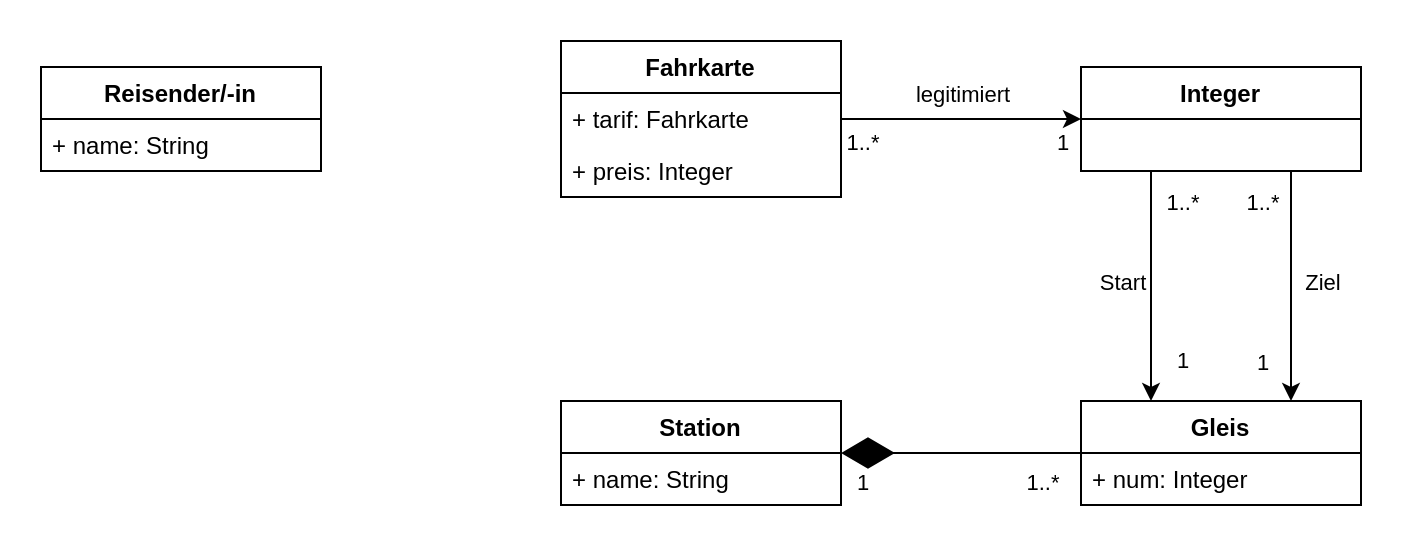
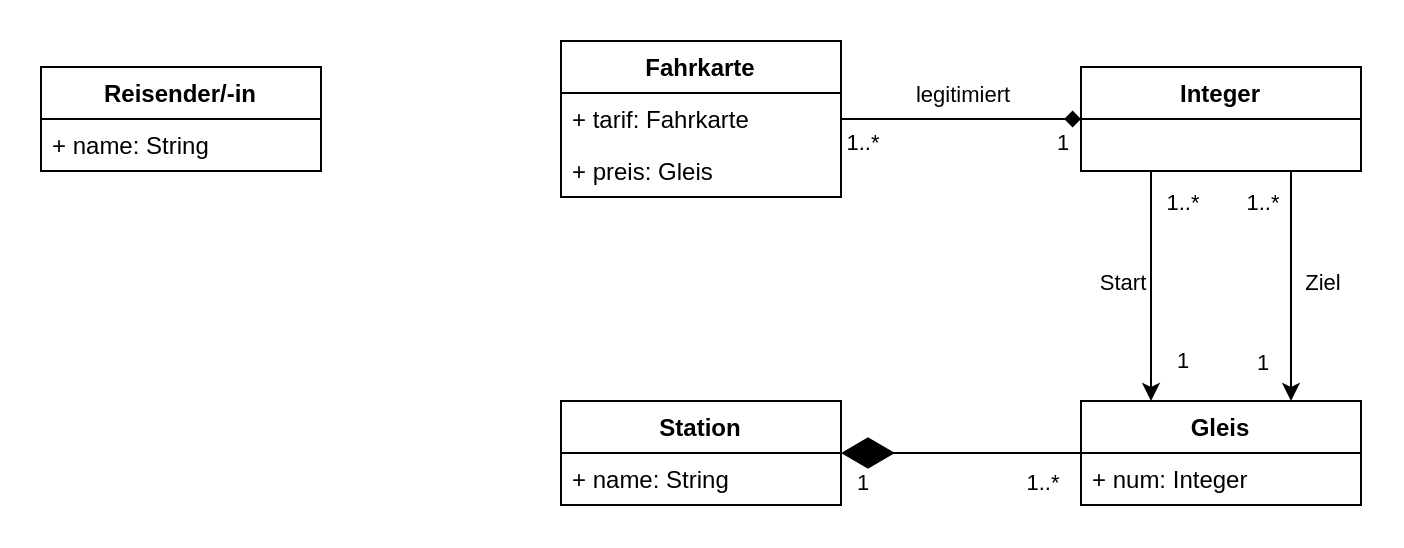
edge "Fahrkarte" -> "Integer": arrowhead classic -> diamond
node "+ preis: Integer": label "+ preis: Integer" -> "+ preis: Gleis"
